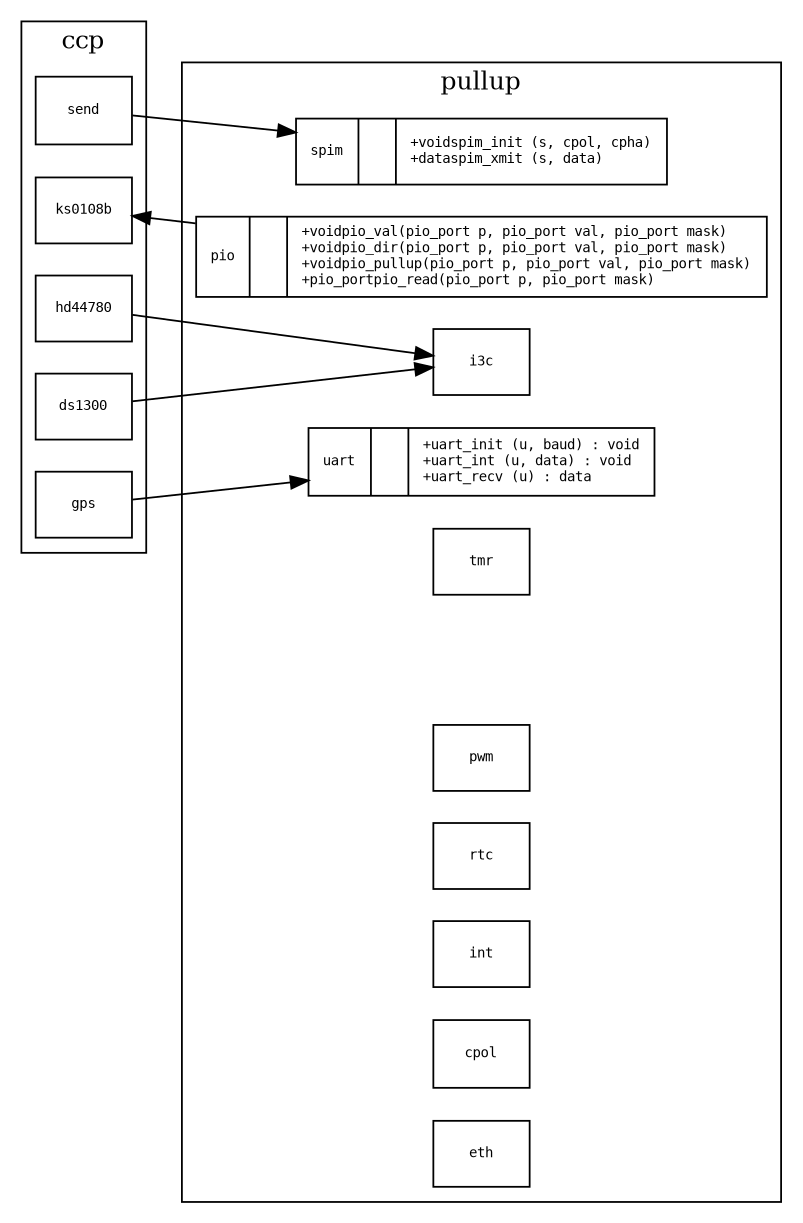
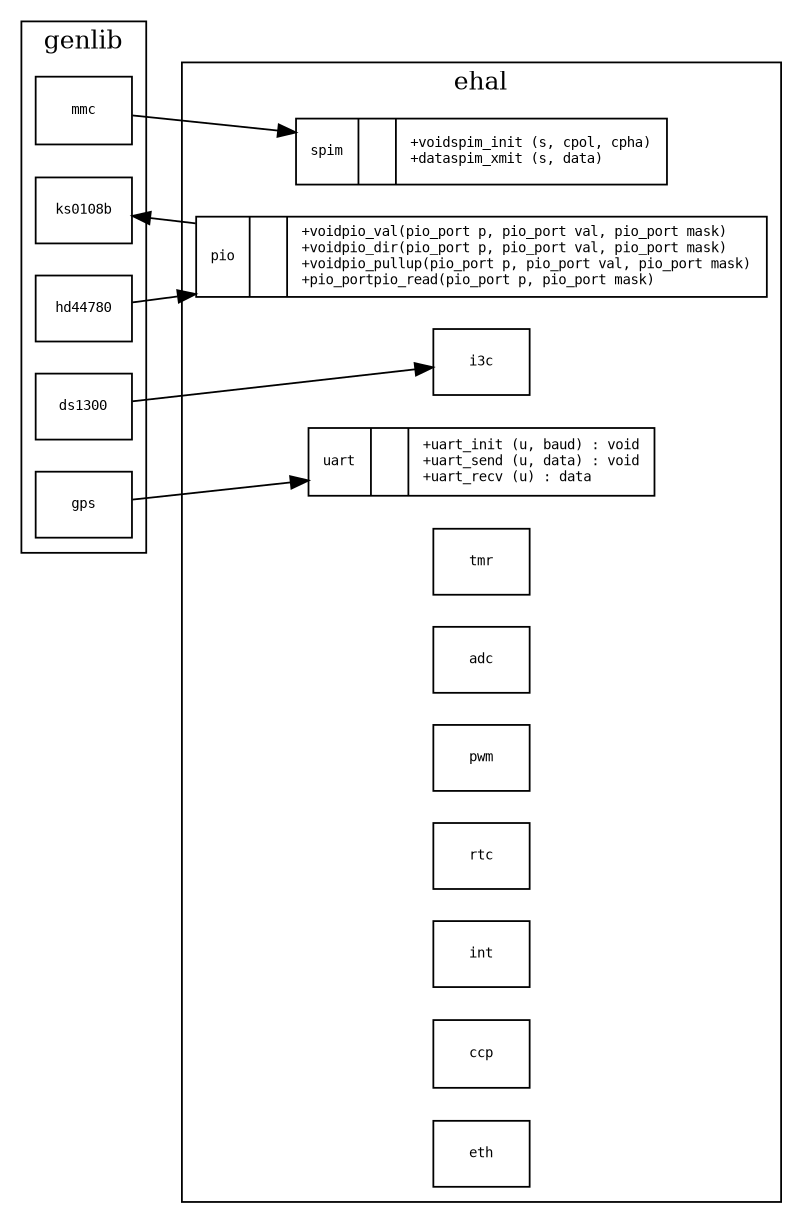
cluster "ccp": label "ccp" -> "genlib"
cluster "pullup": label "pullup" -> "ehal"
node "send": label "send" -> "mmc"
edge "hd44780" -> "i3c": now "hd44780" -> "pio"
node "uart": text "+uart_int (u, data) : void" -> "+uart_send (u, data) : void"
node "adc": added
node "cpol": label "cpol" -> "ccp"
